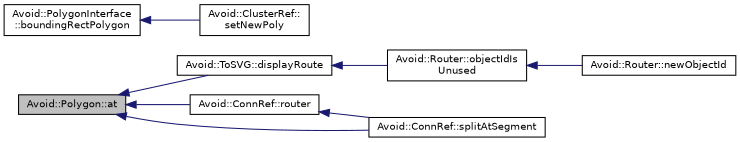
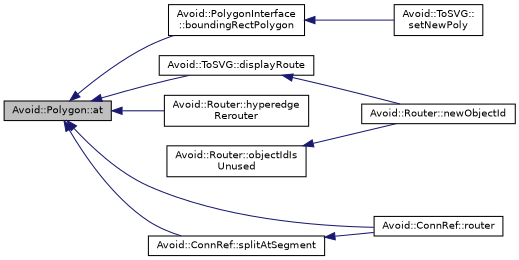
node "Avoid::ClusterRef:: setNewPoly": label "Avoid::ClusterRef:: setNewPoly" -> "Avoid::ToSVG:: setNewPoly"
edge "Avoid::PolygonInterface ::boundingRectPolygon" -> "Avoid::Polygon::at": added
edge "Avoid::Router::objectIdIs Unused" -> "Avoid::ToSVG::displayRoute": now "Avoid::Router::newObjectId" -> "Avoid::ToSVG::displayRoute"
node "Avoid::Router::hyperedge Rerouter": added
edge "Avoid::ConnRef::splitAtSegment" -> "Avoid::ConnRef::router": reversed
